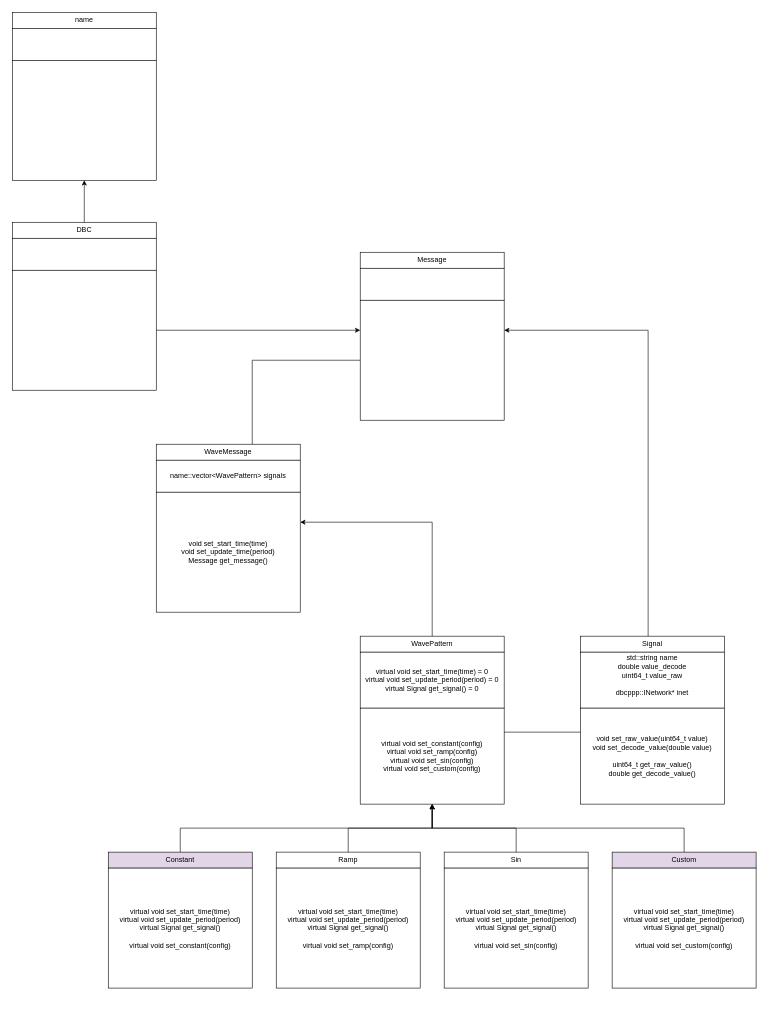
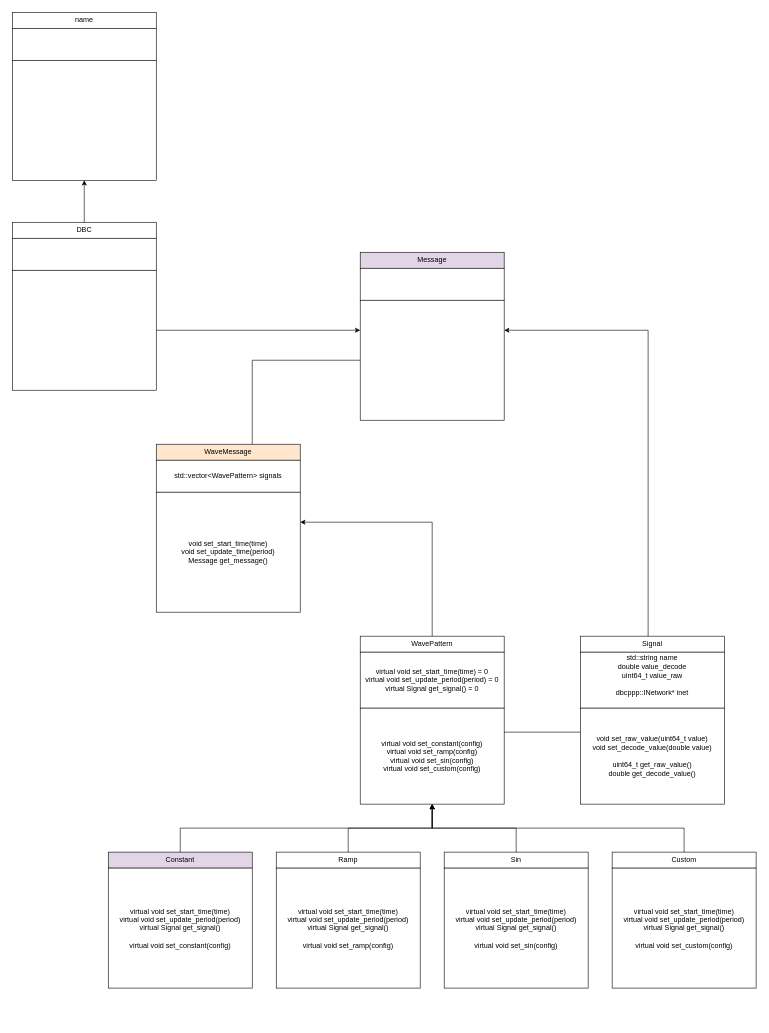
node "Message": fillcolor #ffffff -> #e1d5e7
node "WaveMessage": fillcolor #ffffff -> #ffe6cc
node "name::vector<WavePattern> signals": label "name::vector<WavePattern> signals" -> "std::vector<WavePattern> signals"
node "Custom": fillcolor #e1d5e7 -> #ffffff
